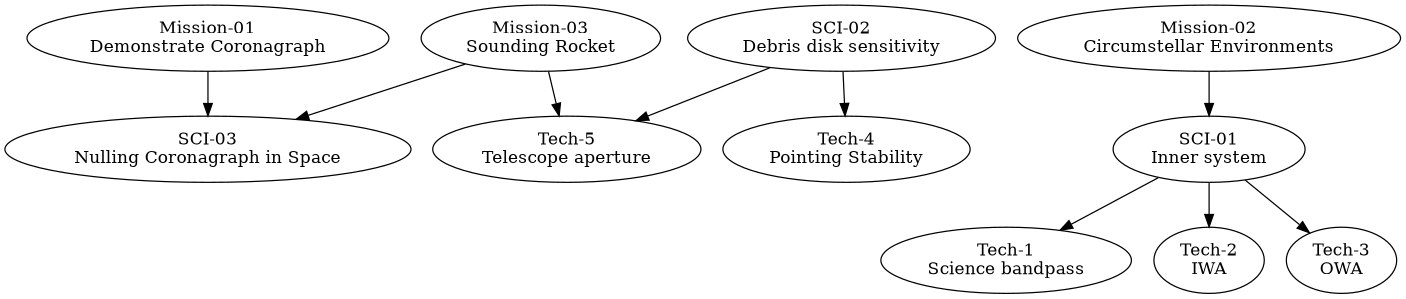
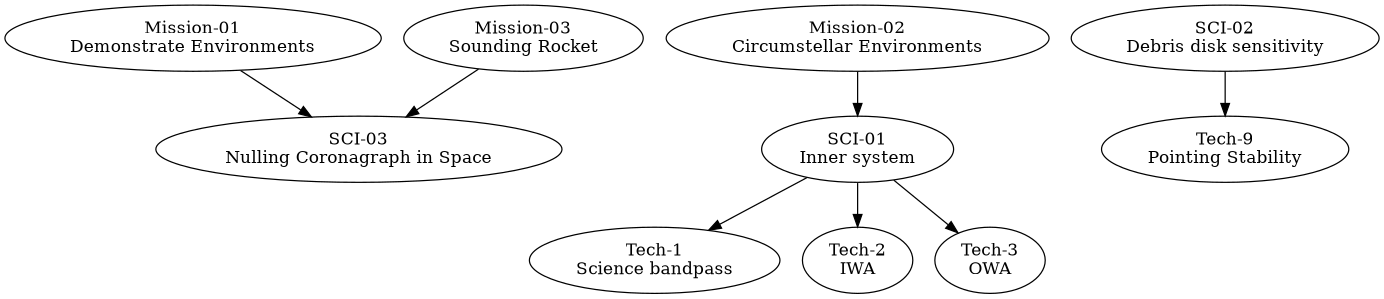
node "Mission-01 Demonstrate Coronagraph": label "Mission-01 Demonstrate Coronagraph" -> "Mission-01 Demonstrate Environments"
node "Tech-5 Telescope aperture": removed
node "Tech-4 Pointing Stability": label "Tech-4 Pointing Stability" -> "Tech-9 Pointing Stability"
